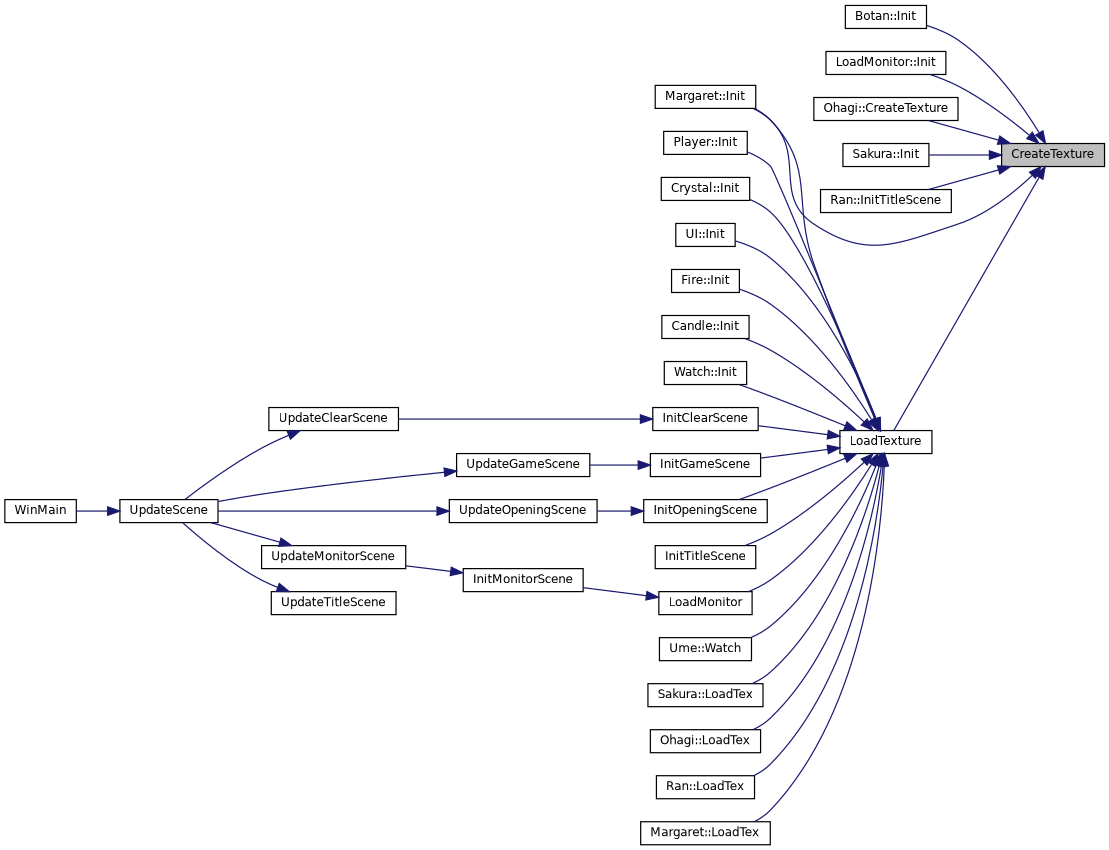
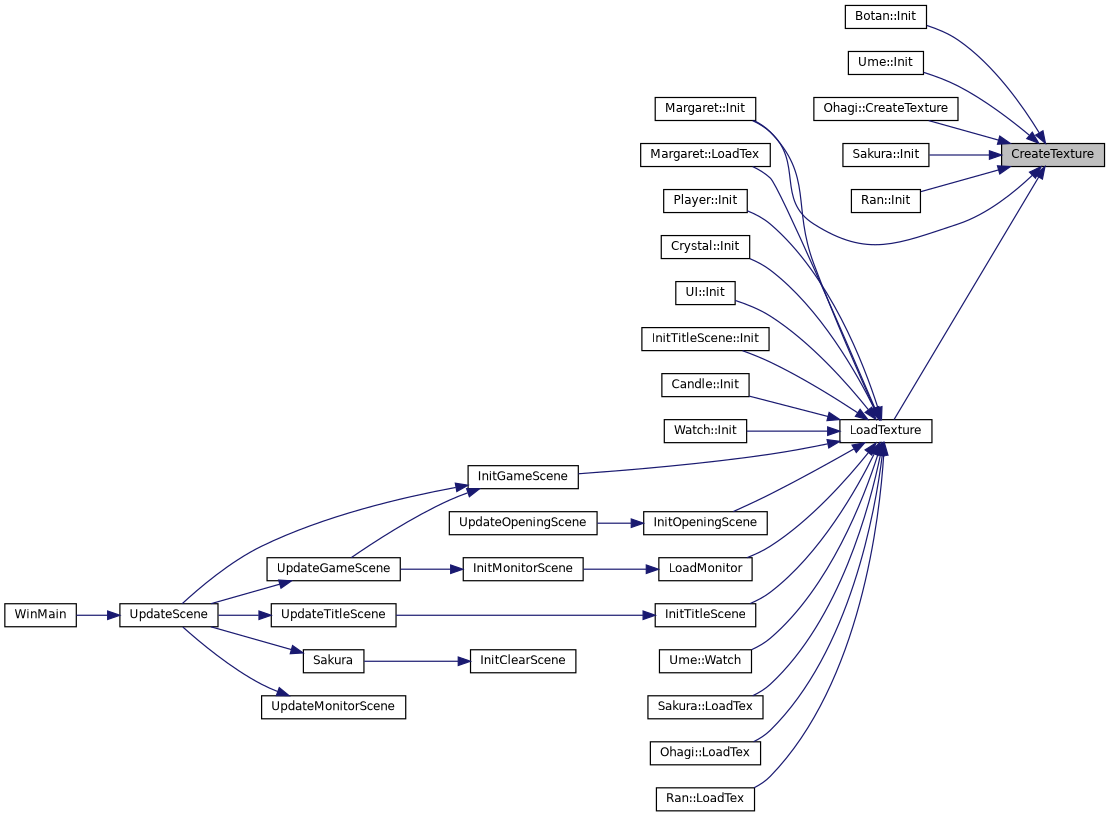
node "LoadMonitor::Init": label "LoadMonitor::Init" -> "Ume::Init"
node "Ran::InitTitleScene": label "Ran::InitTitleScene" -> "Ran::Init"
node "Fire::Init": label "Fire::Init" -> "InitTitleScene::Init"
node "UpdateClearScene": label "UpdateClearScene" -> "Sakura"
edge "InitClearScene" -> "LoadTexture": removed
edge "UpdateScene" -> "UpdateOpeningScene": now "UpdateScene" -> "InitGameScene"
edge "UpdateMonitorScene" -> "InitMonitorScene": now "UpdateGameScene" -> "InitMonitorScene"
edge "UpdateTitleScene" -> "InitTitleScene": added
